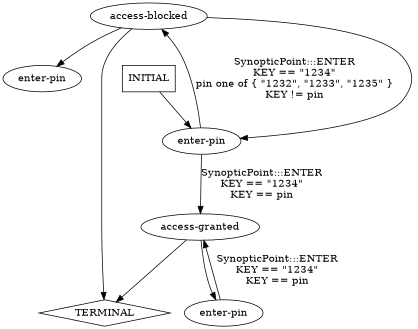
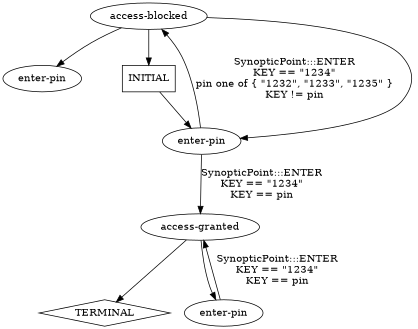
edge "access-blocked" -> "TERMINAL": now "access-blocked" -> "INITIAL"
